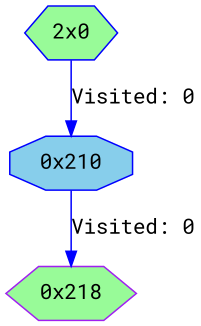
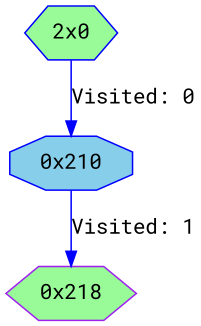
edge "0x210" -> "0x218": label "Visited: 0" -> "Visited: 1"
